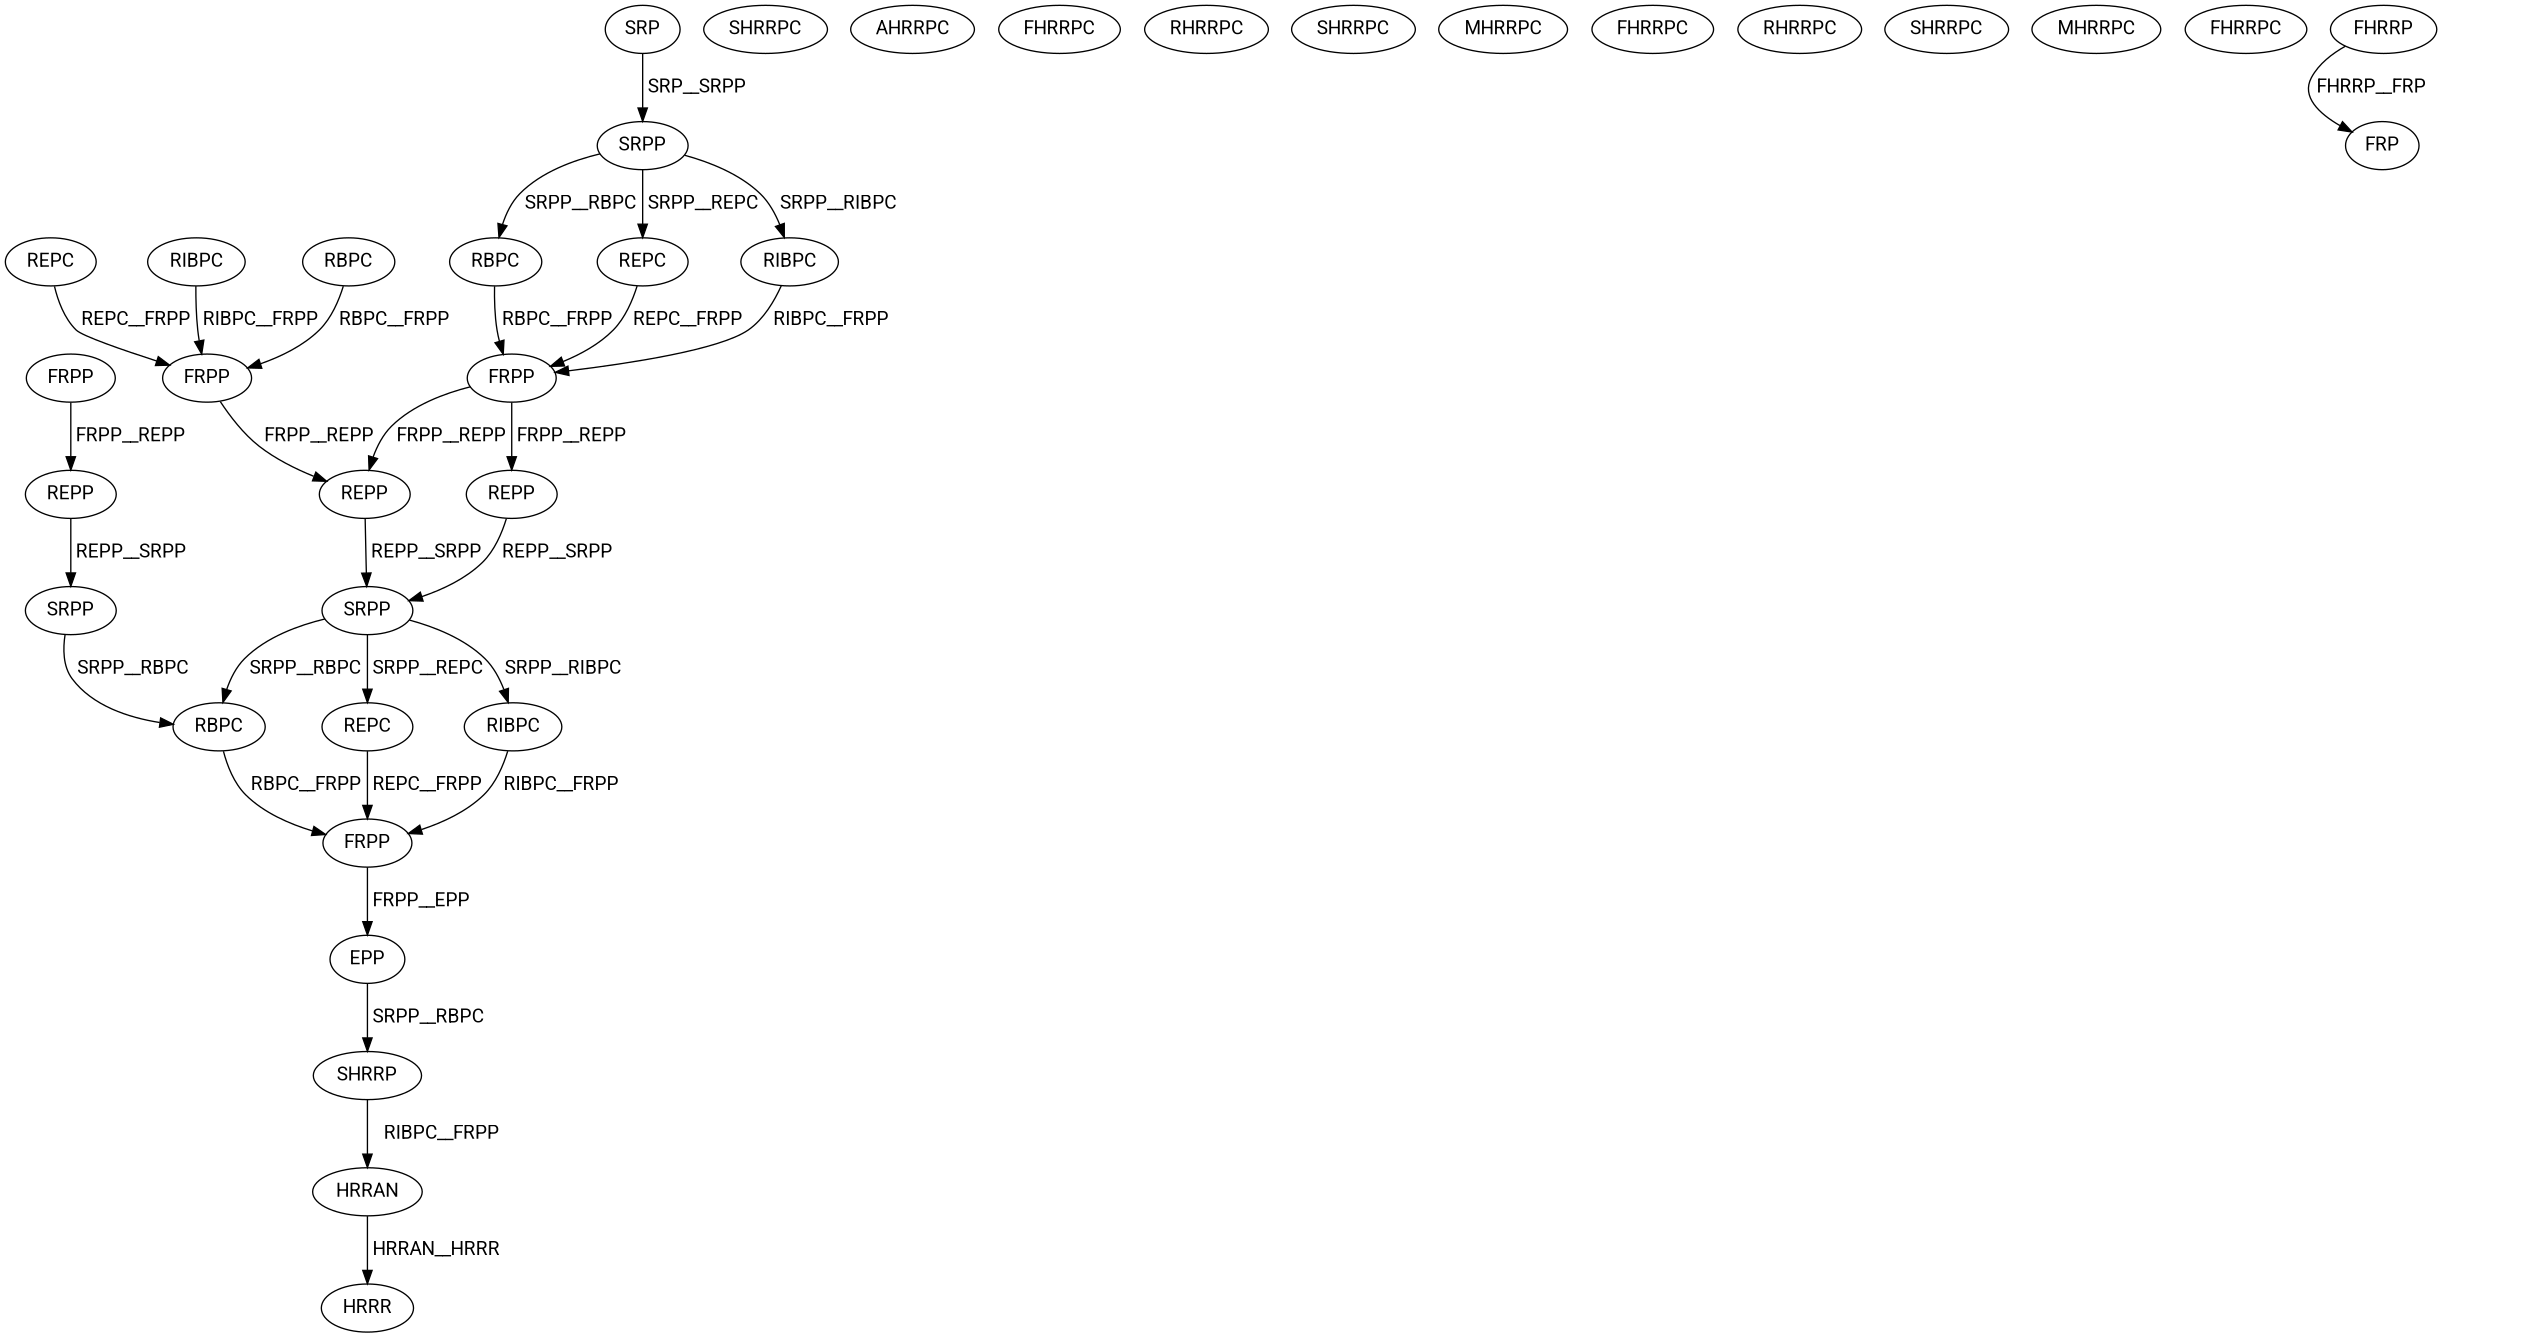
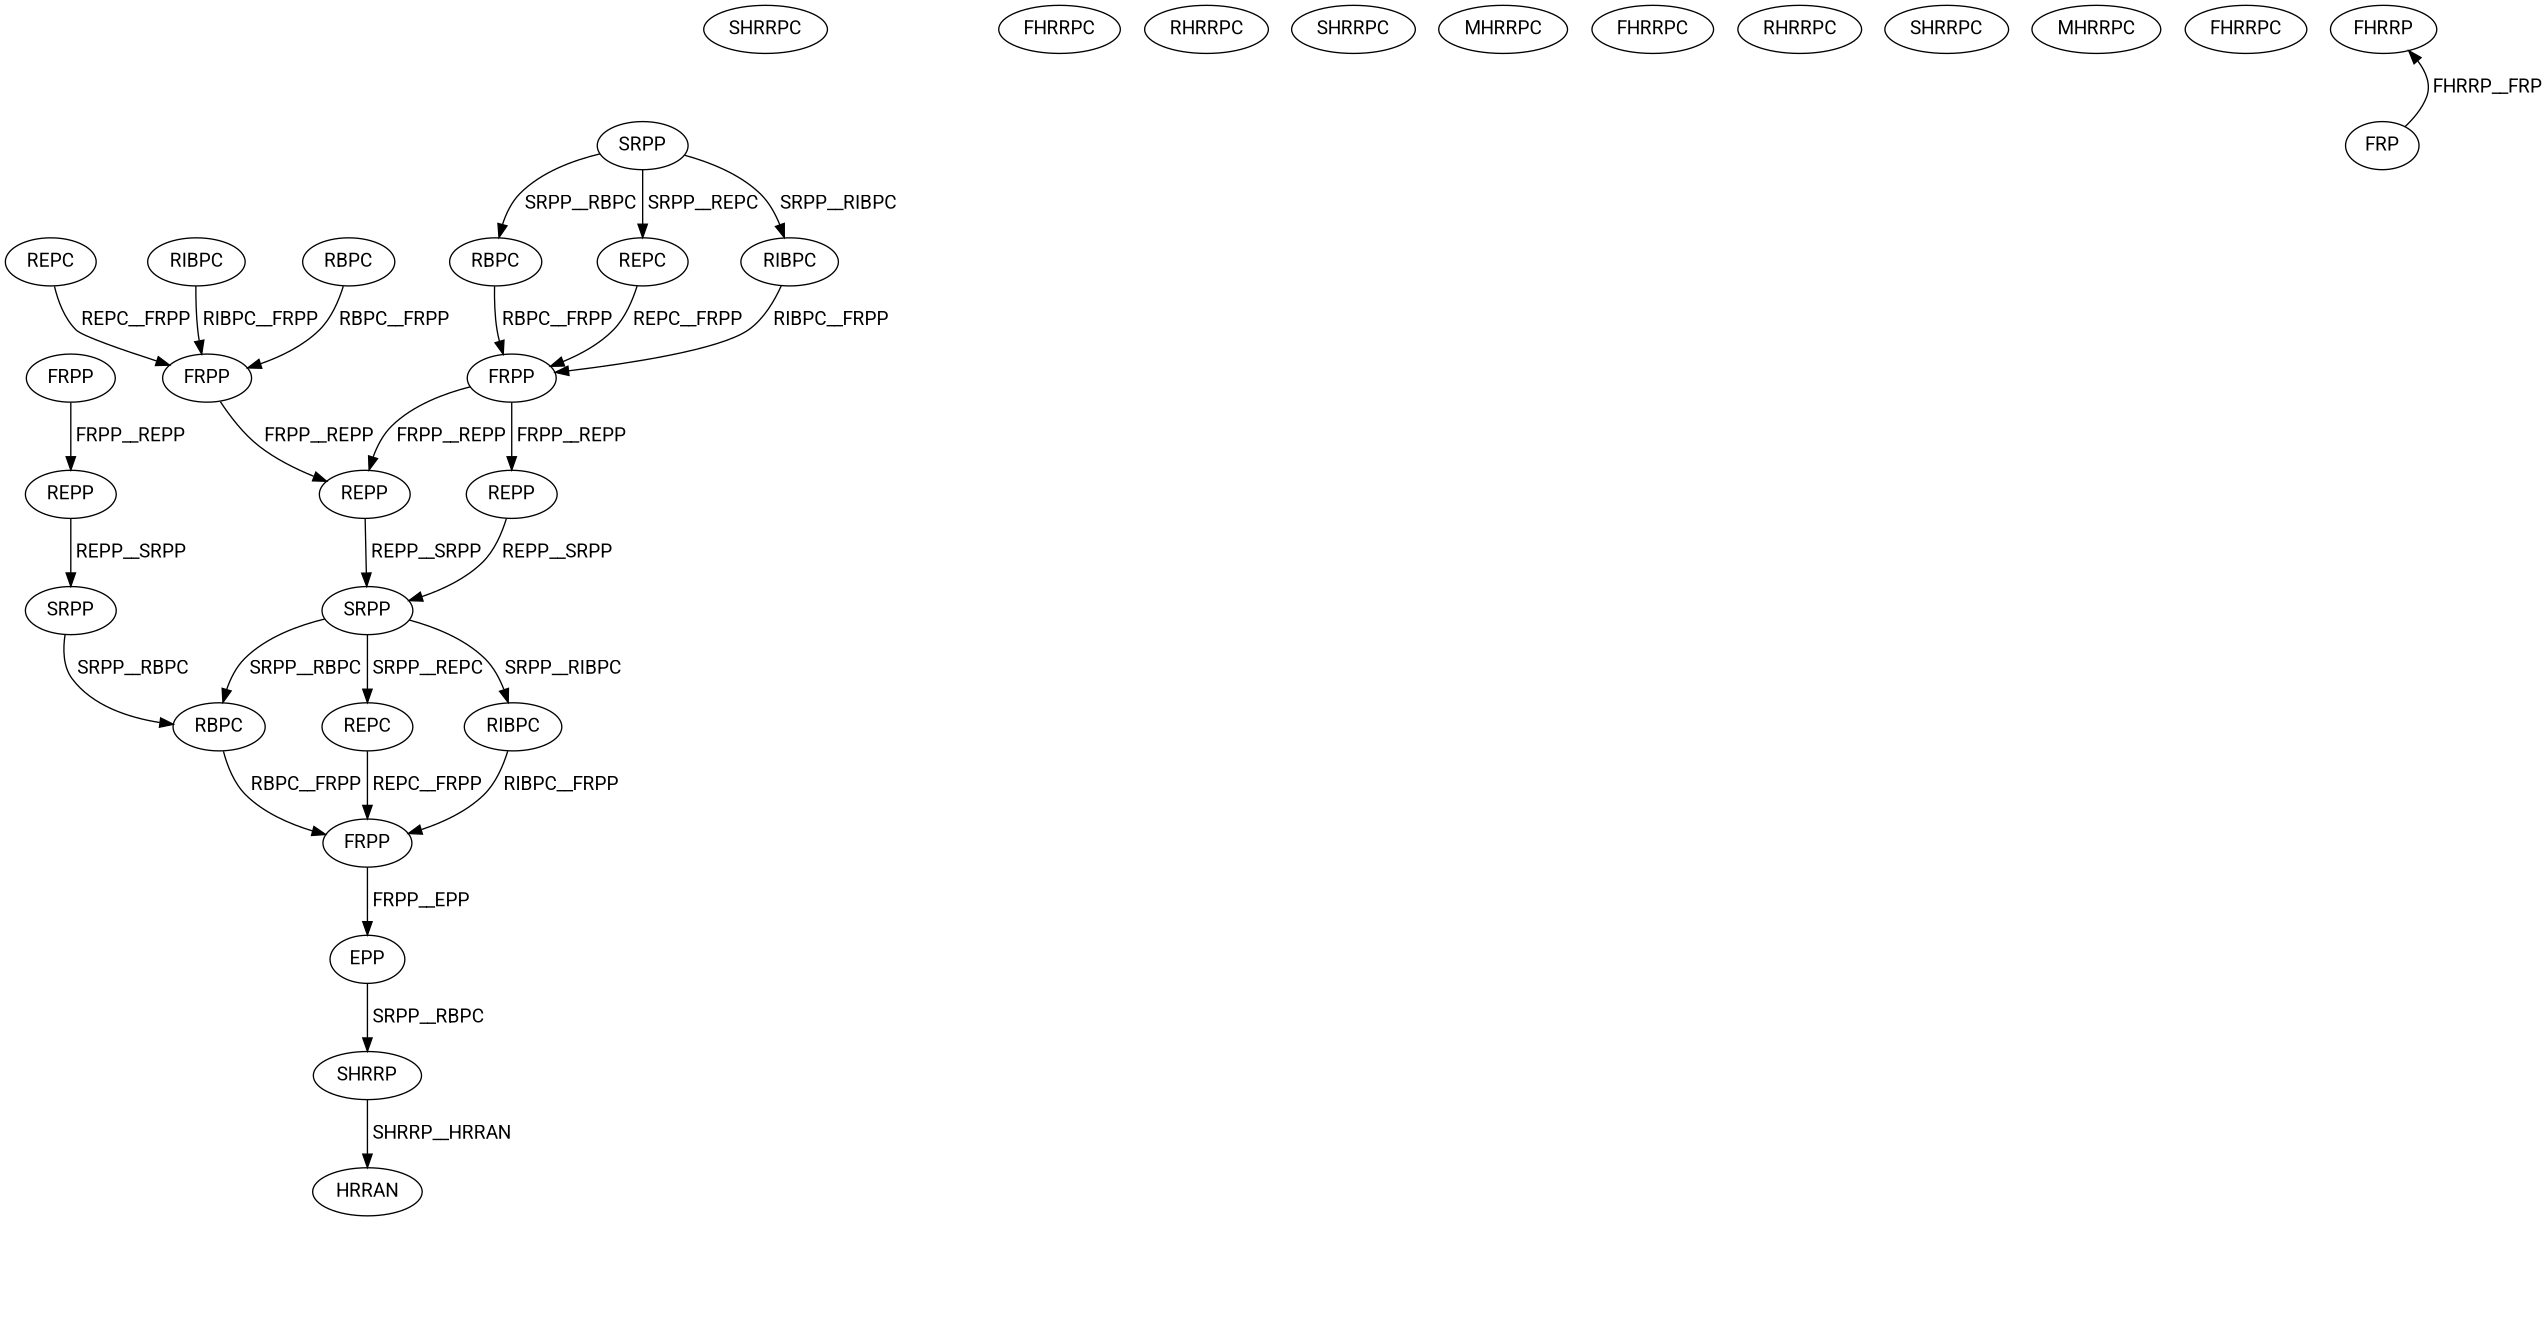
node "SRP": removed
node "AHRRPC": removed
edge "FHRRP" -> "FRP": reversed
edge "SHRRP" -> "HRRAN": label " RIBPC__FRPP" -> " SHRRP__HRRAN"
node "HRRR": removed
